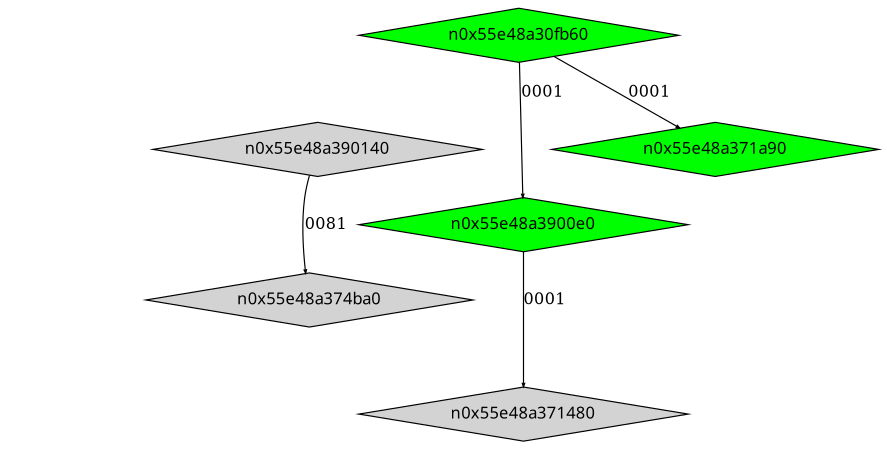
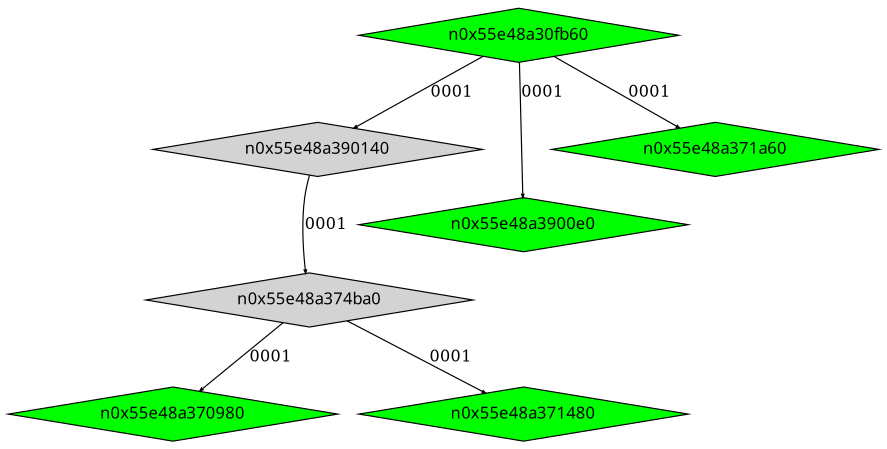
edge "n0x55e48a30fb60" -> "n0x55e48a390140": added, label "0001"
node "n0x55e48a371a90": label "n0x55e48a371a90" -> "n0x55e48a371a60"
edge "n0x55e48a390140" -> "n0x55e48a374ba0": label "0081" -> "0001"
edge "n0x55e48a3900e0" -> "n0x55e48a371480": now "n0x55e48a374ba0" -> "n0x55e48a371480"
node "n0x55e48a370980": added
node "n0x55e48a371480": fillcolor lightgrey -> green
